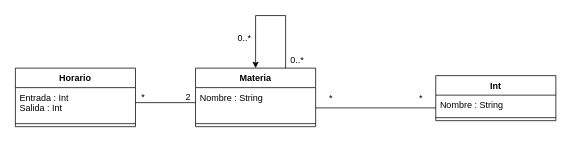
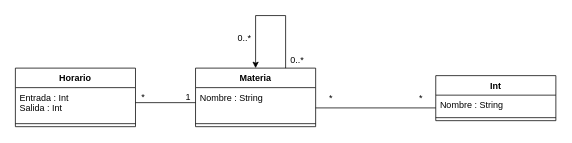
node "2": label "2" -> "1"
